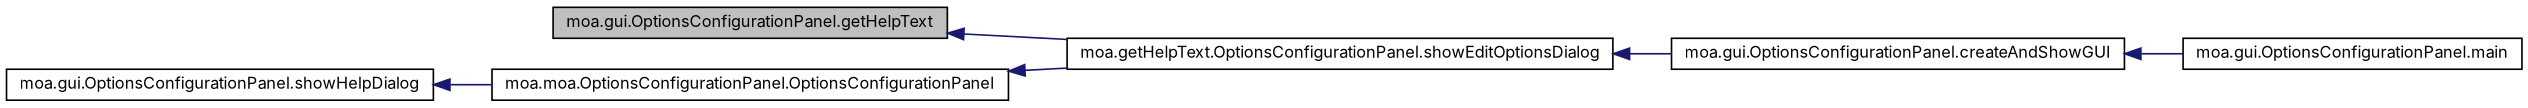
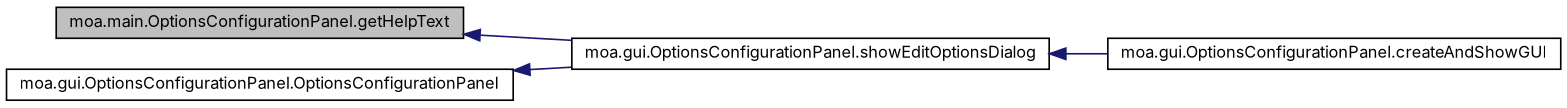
node "moa.gui.OptionsConfigurationPanel.getHelpText": label "moa.gui.OptionsConfigurationPanel.getHelpText" -> "moa.main.OptionsConfigurationPanel.getHelpText"
node "moa.getHelpText.OptionsConfigurationPanel.showEditOptionsDialog": label "moa.getHelpText.OptionsConfigurationPanel.showEditOptionsDialog" -> "moa.gui.OptionsConfigurationPanel.showEditOptionsDialog"
node "moa.gui.OptionsConfigurationPanel.main": removed
node "moa.gui.OptionsConfigurationPanel.showHelpDialog": removed
node "moa.moa.OptionsConfigurationPanel.OptionsConfigurationPanel": label "moa.moa.OptionsConfigurationPanel.OptionsConfigurationPanel" -> "moa.gui.OptionsConfigurationPanel.OptionsConfigurationPanel"
